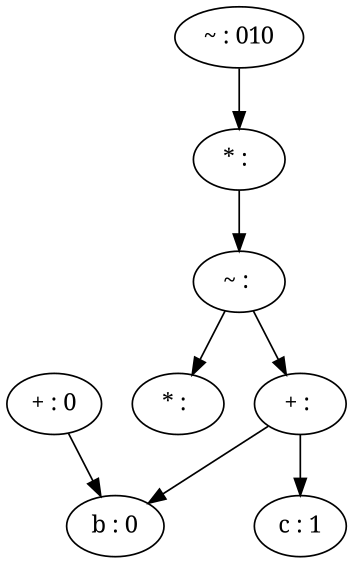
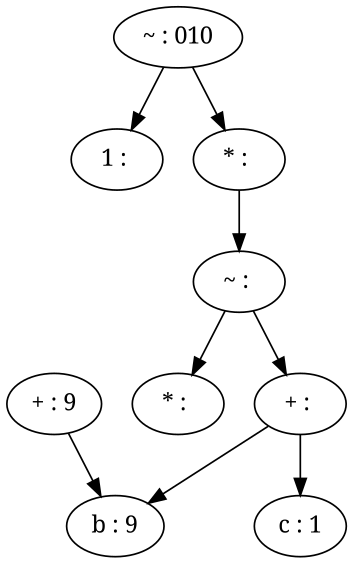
node "1 :": added
node "+ : 0": label "+ : 0" -> "+ : 9"
node "b : 0": label "b : 0" -> "b : 9"
